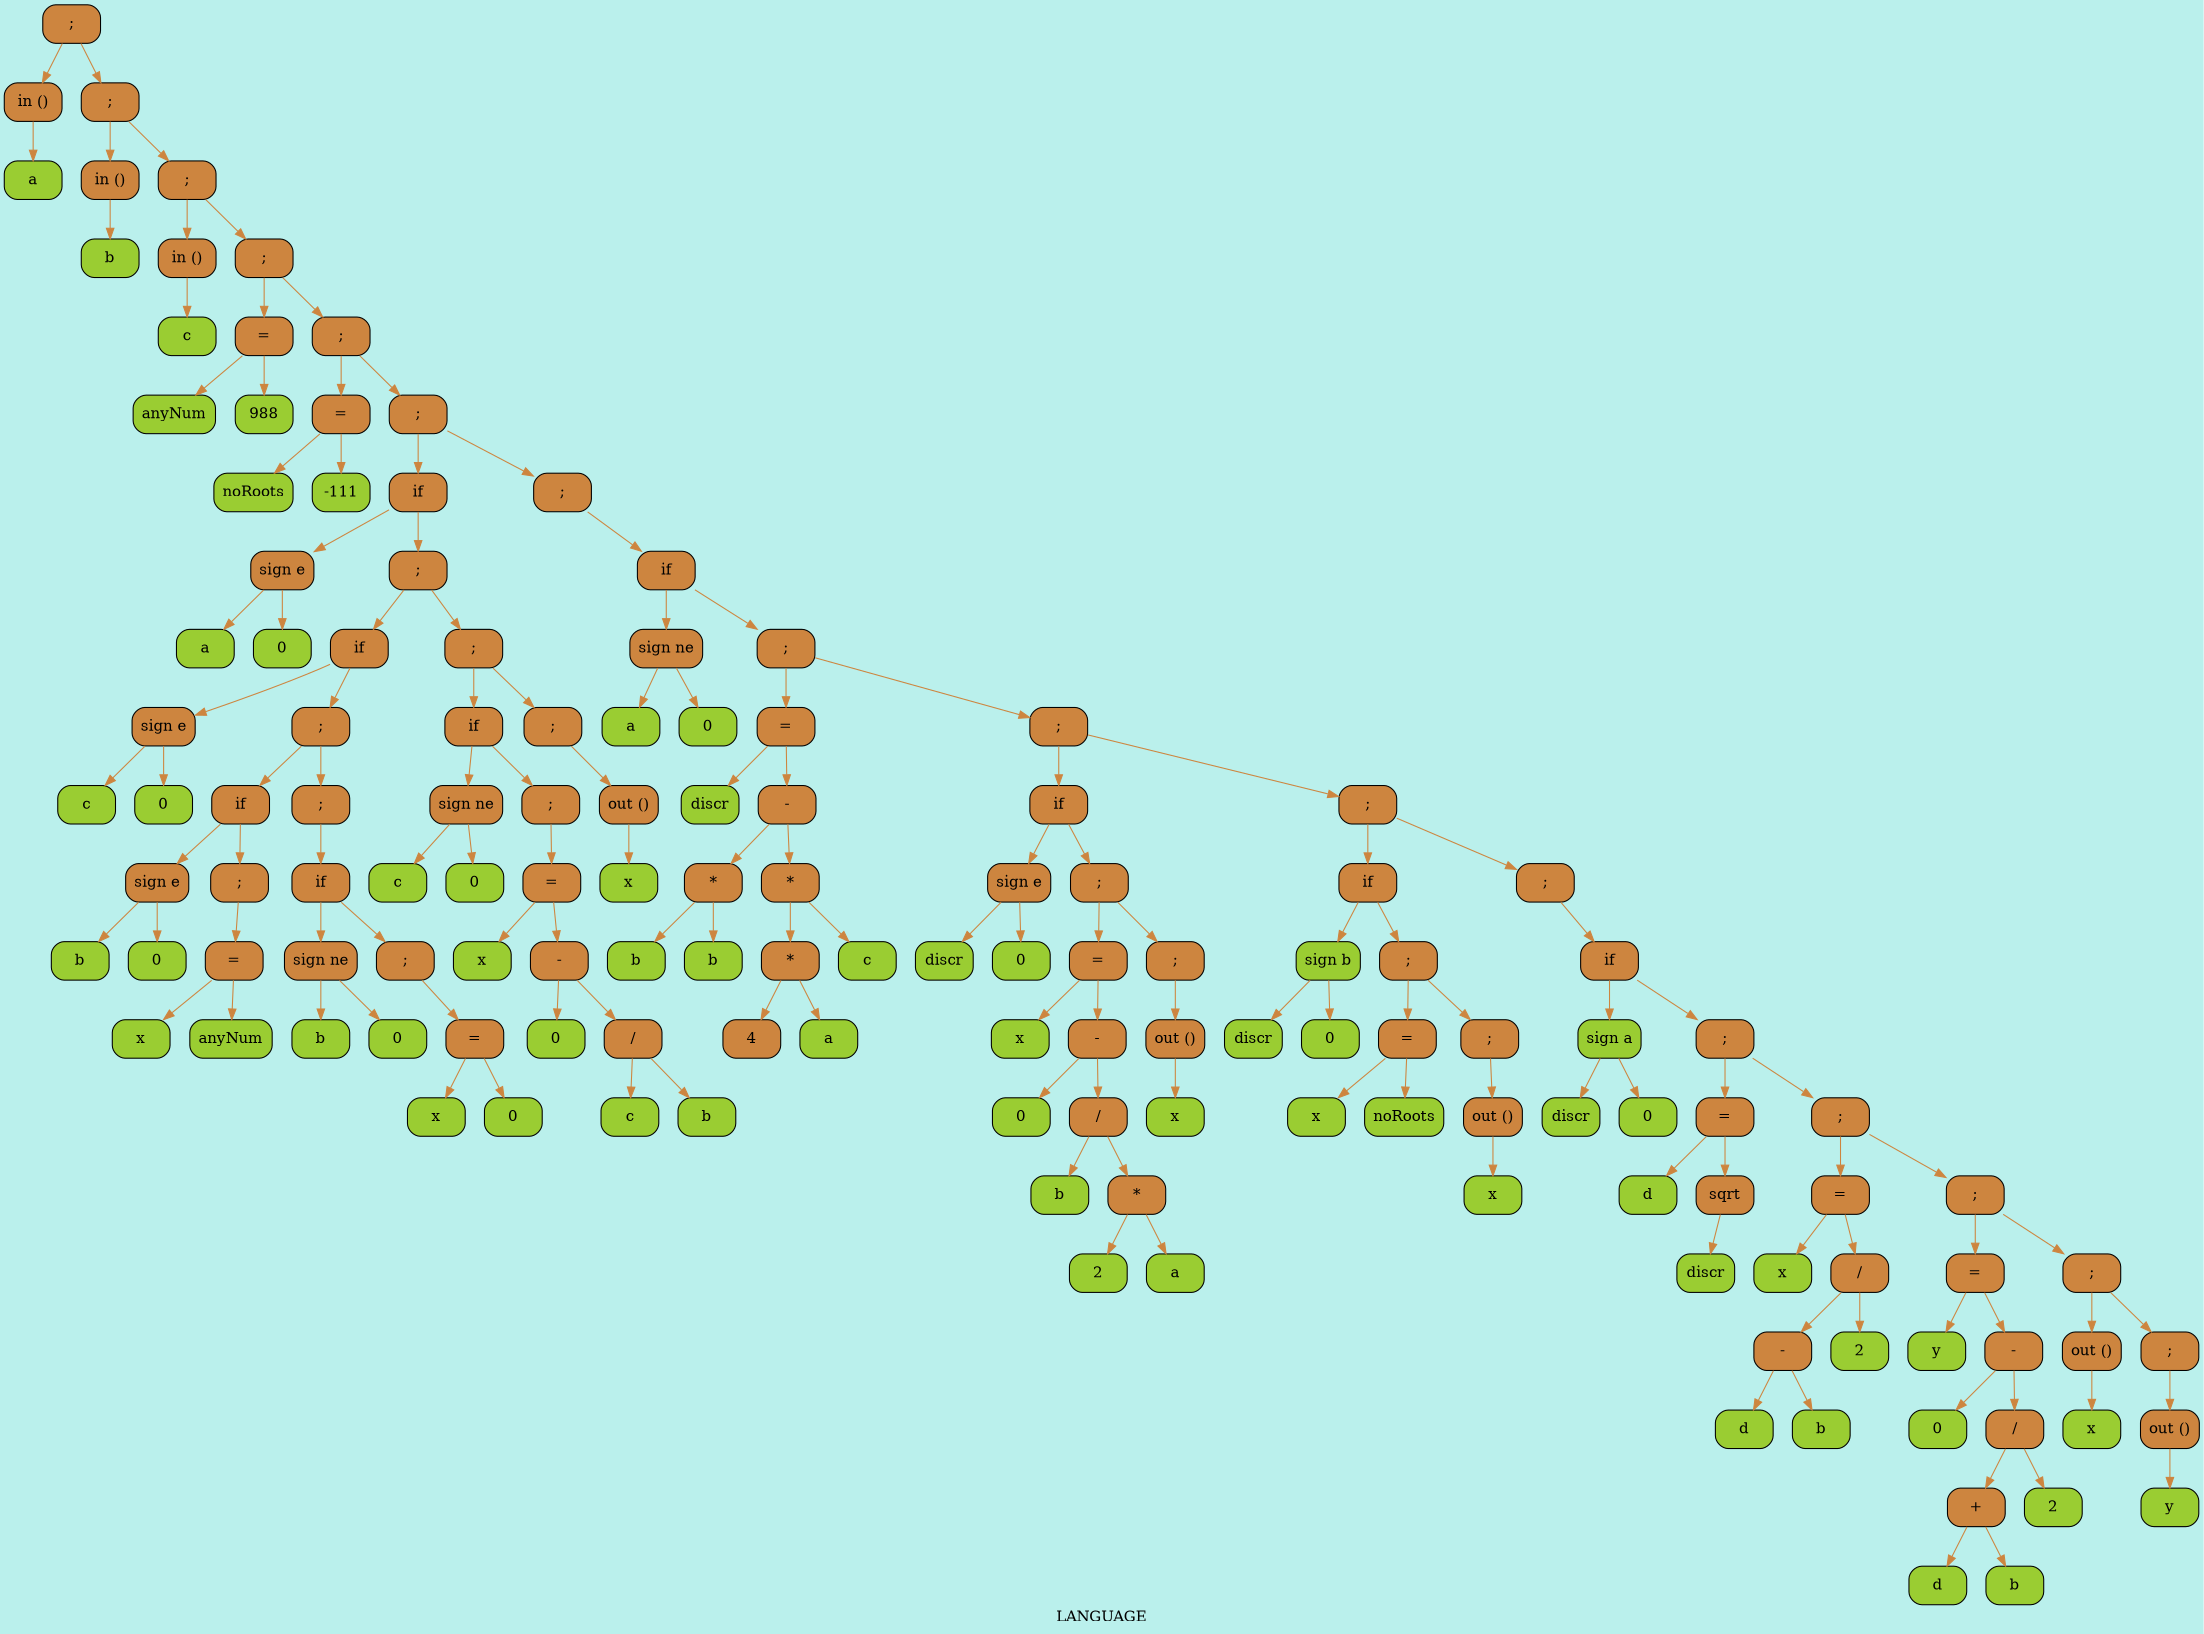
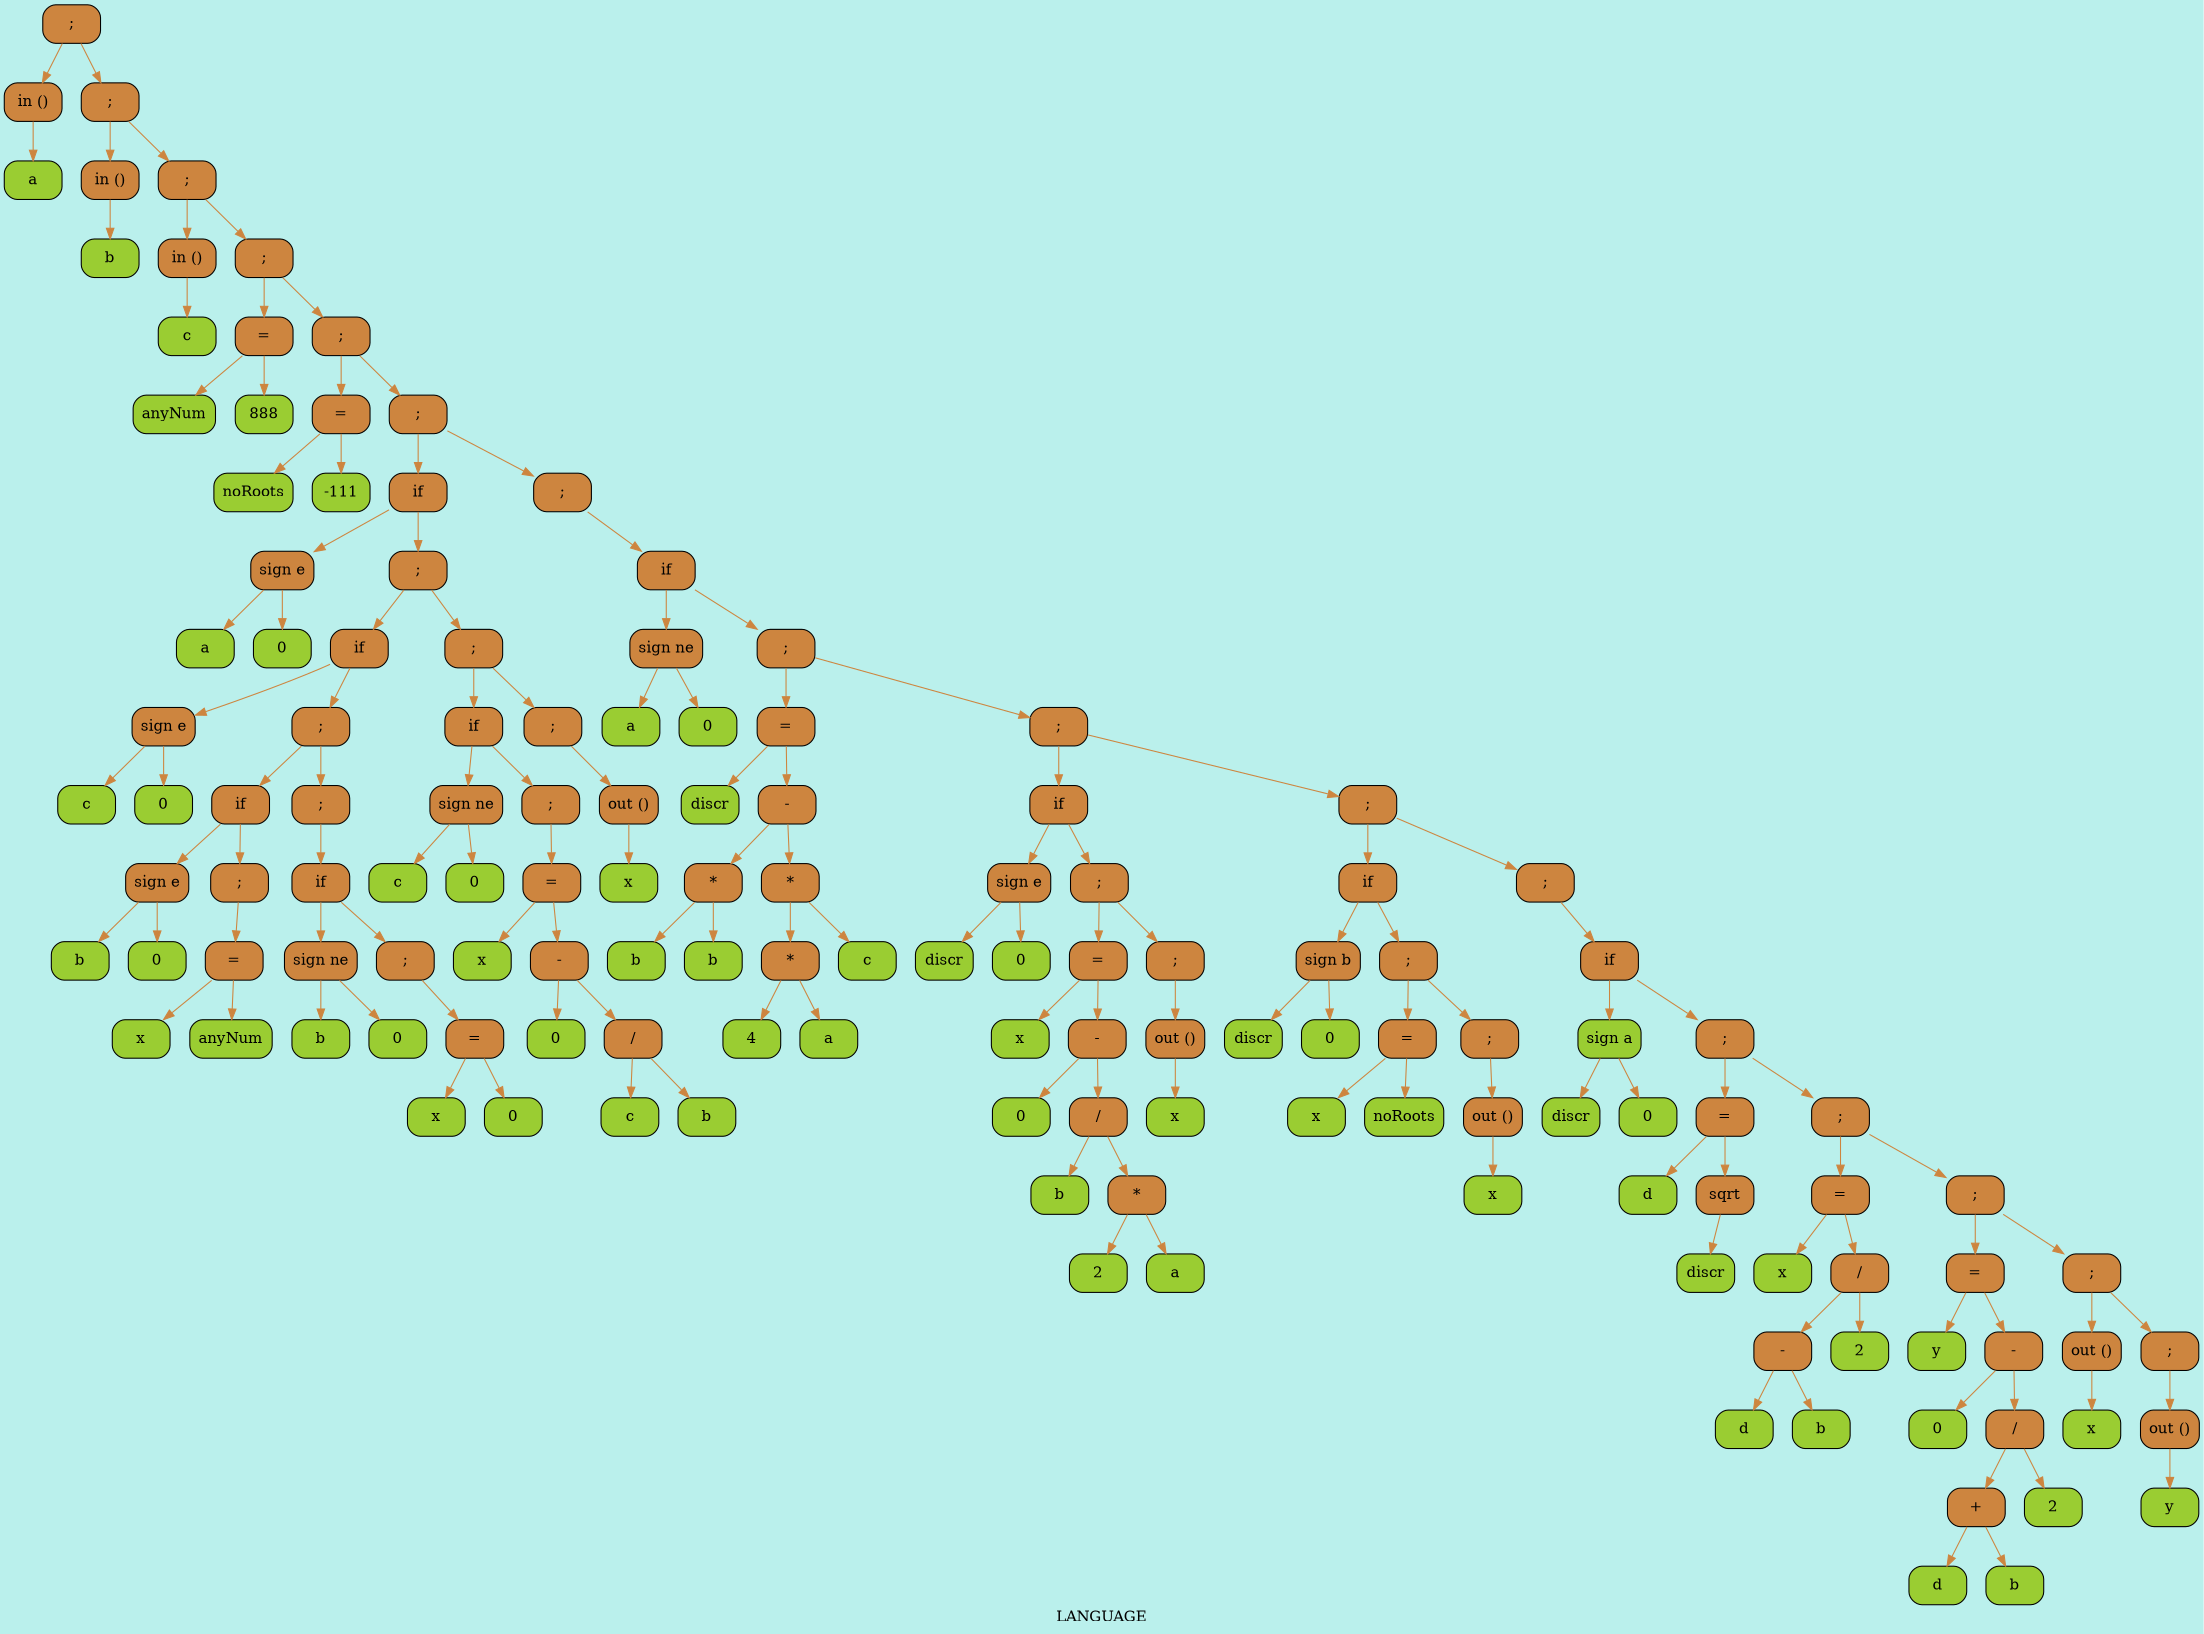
node "988": label "988" -> "888"
node "sign b": fillcolor YellowGreen -> Peru
node "4": fillcolor Peru -> YellowGreen
